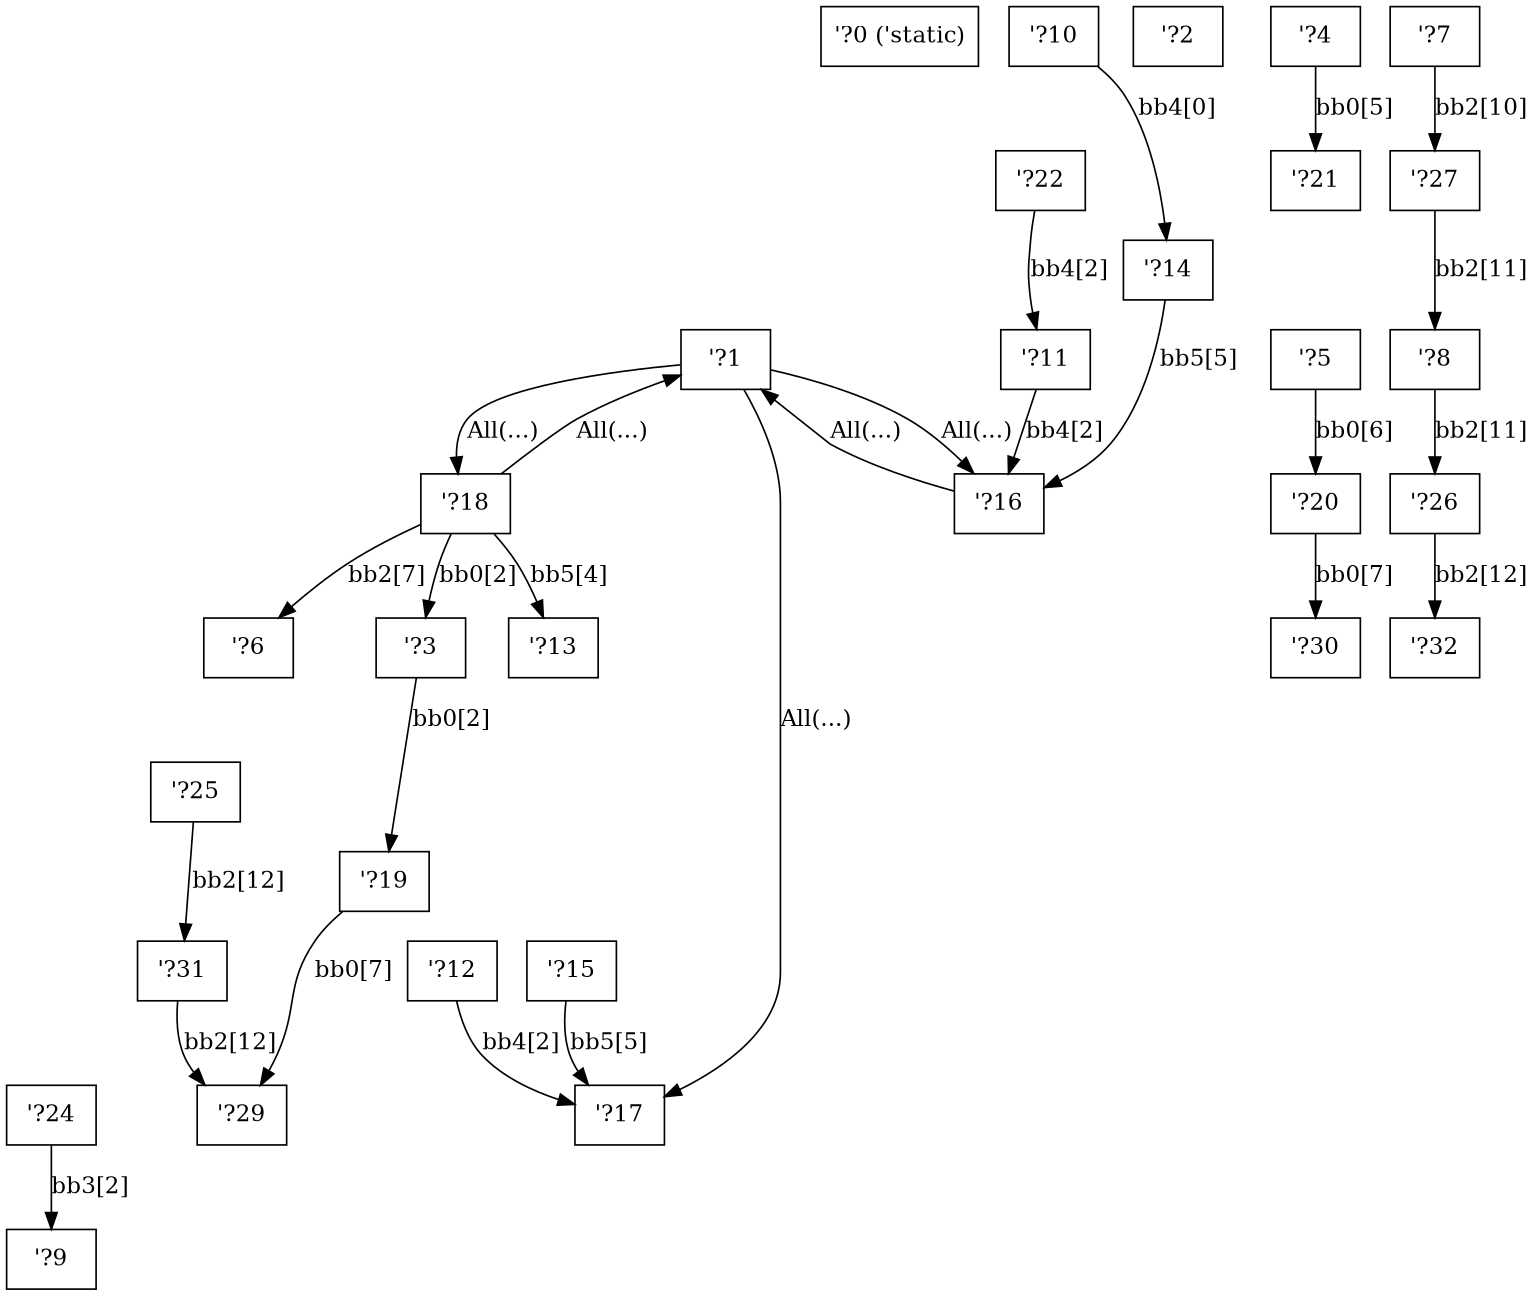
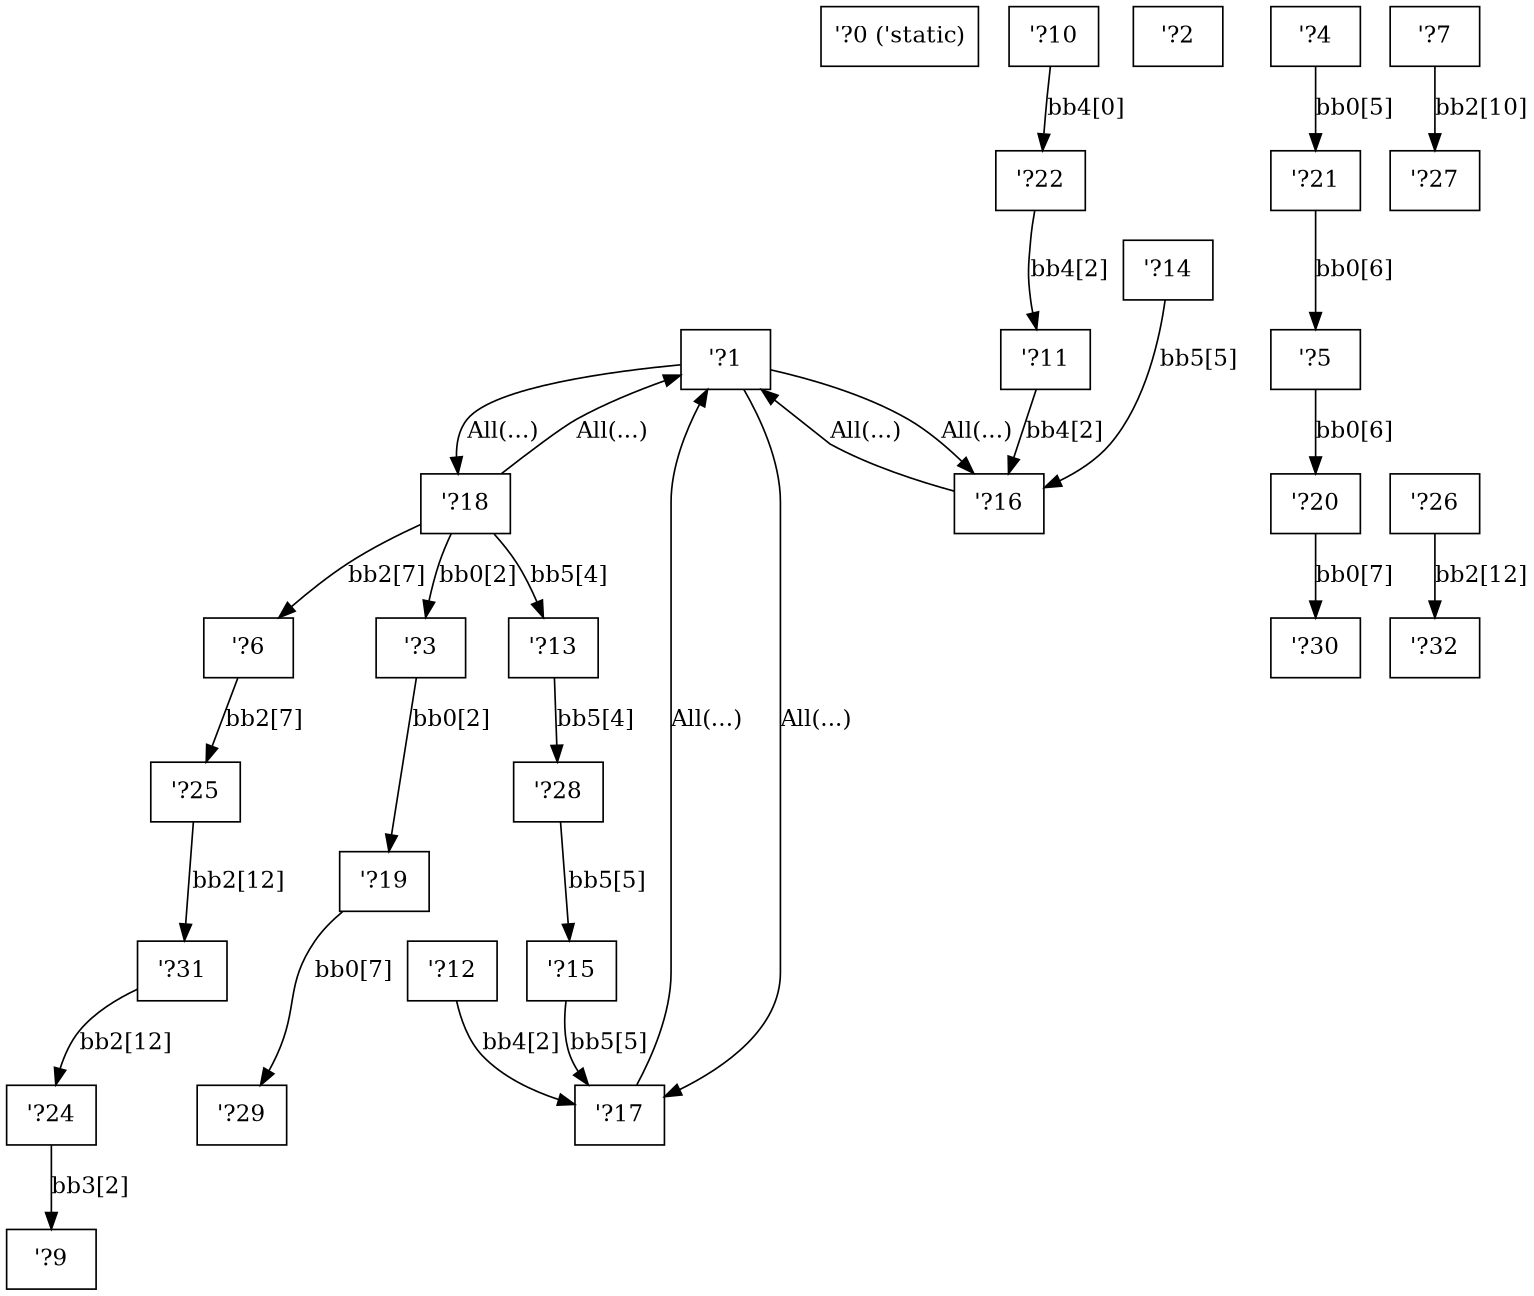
edge "'?10" -> "'?14": now "'?10" -> "'?22"
edge "'?21" -> "'?5": added, label "bb0[6]"
node "'?8": removed
edge "'?6" -> "'?25": added, label "bb2[7]"
edge "'?17" -> "'?1": added, label "All(...)"
node "'?28": added
edge "'?31" -> "'?29": now "'?31" -> "'?24"
